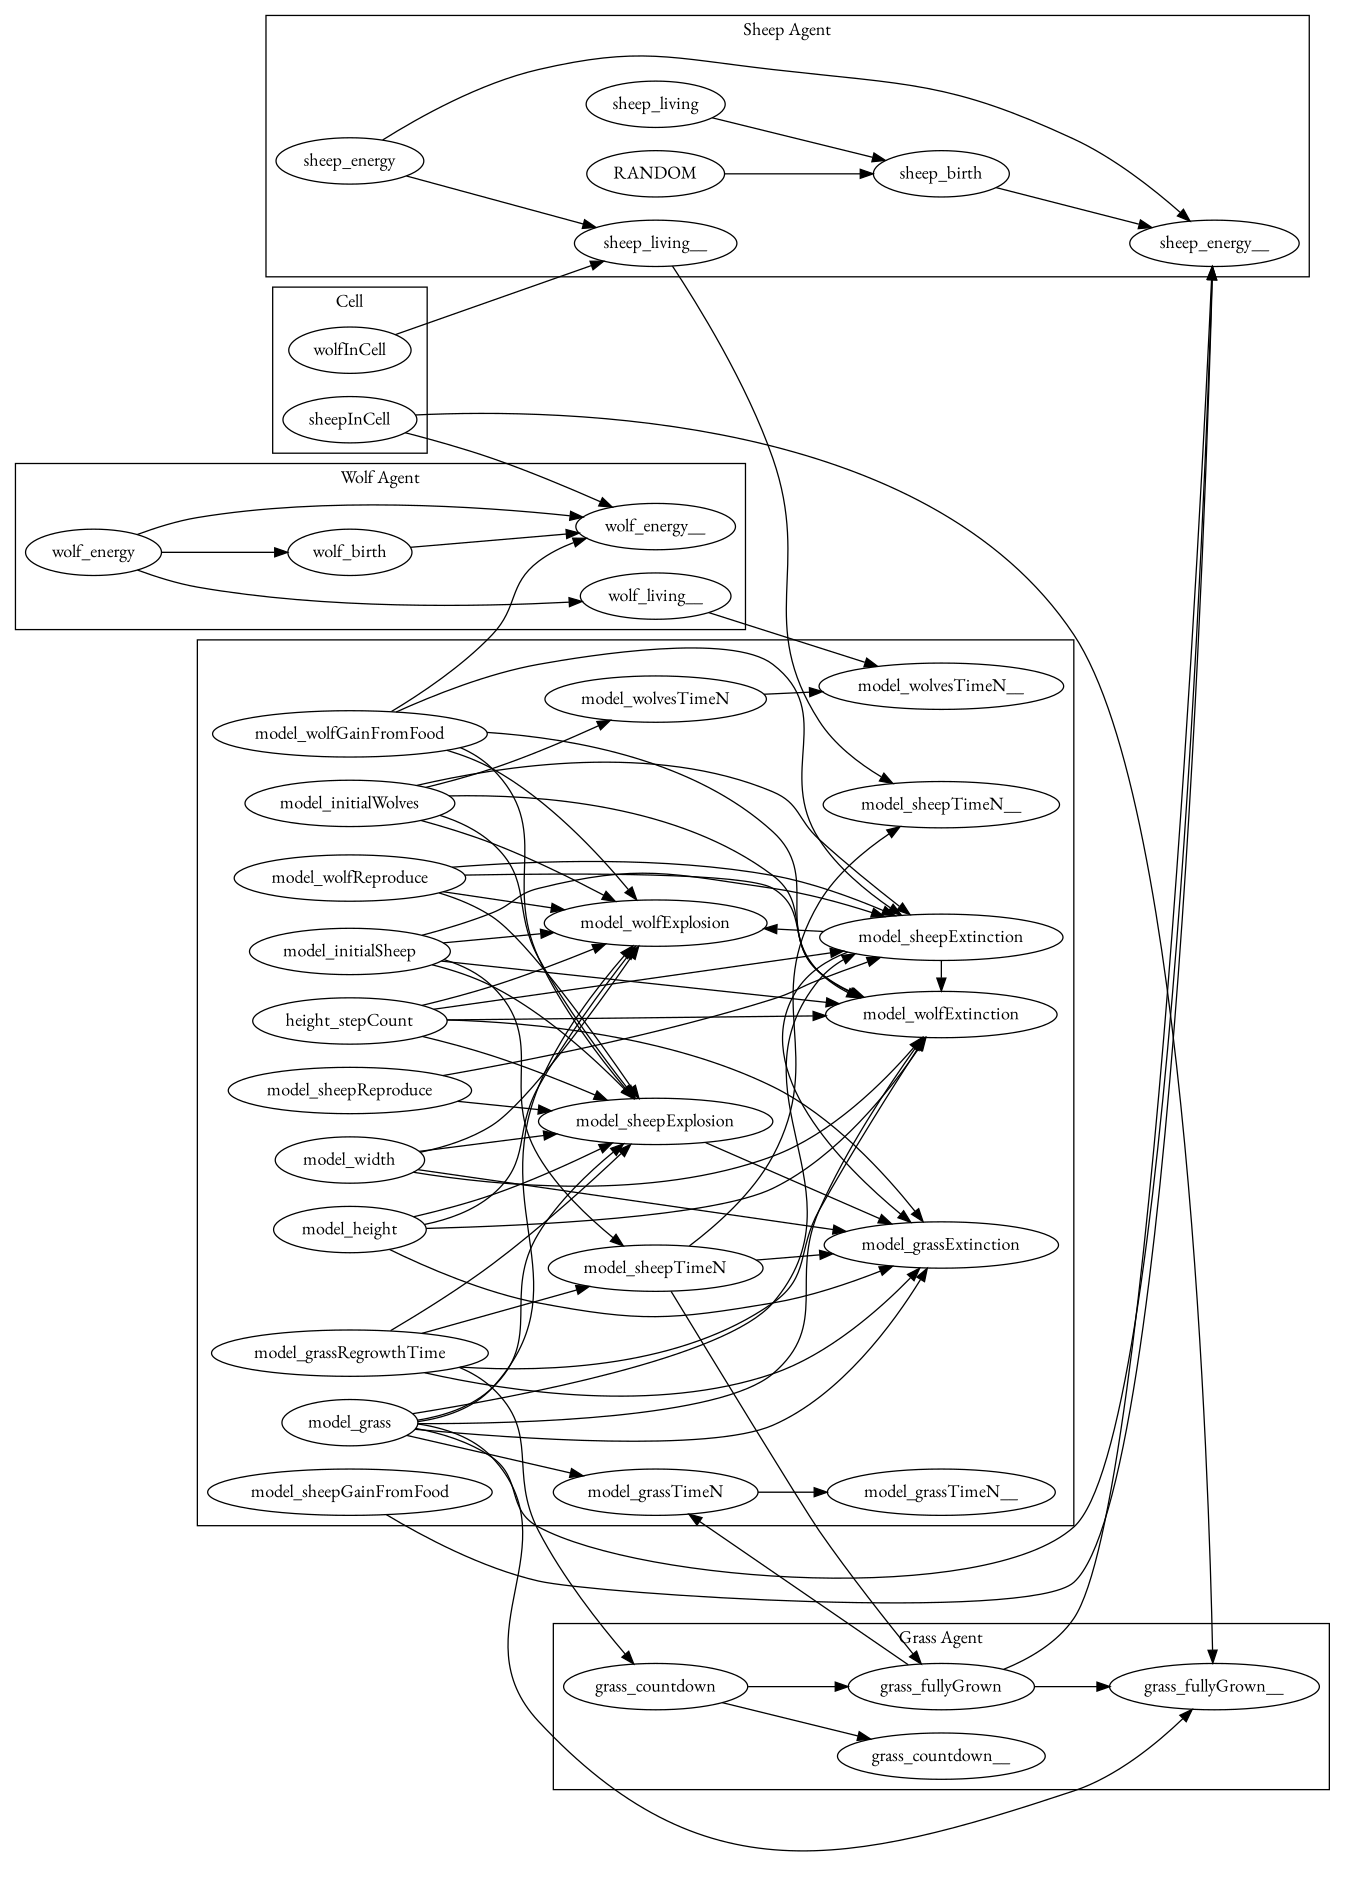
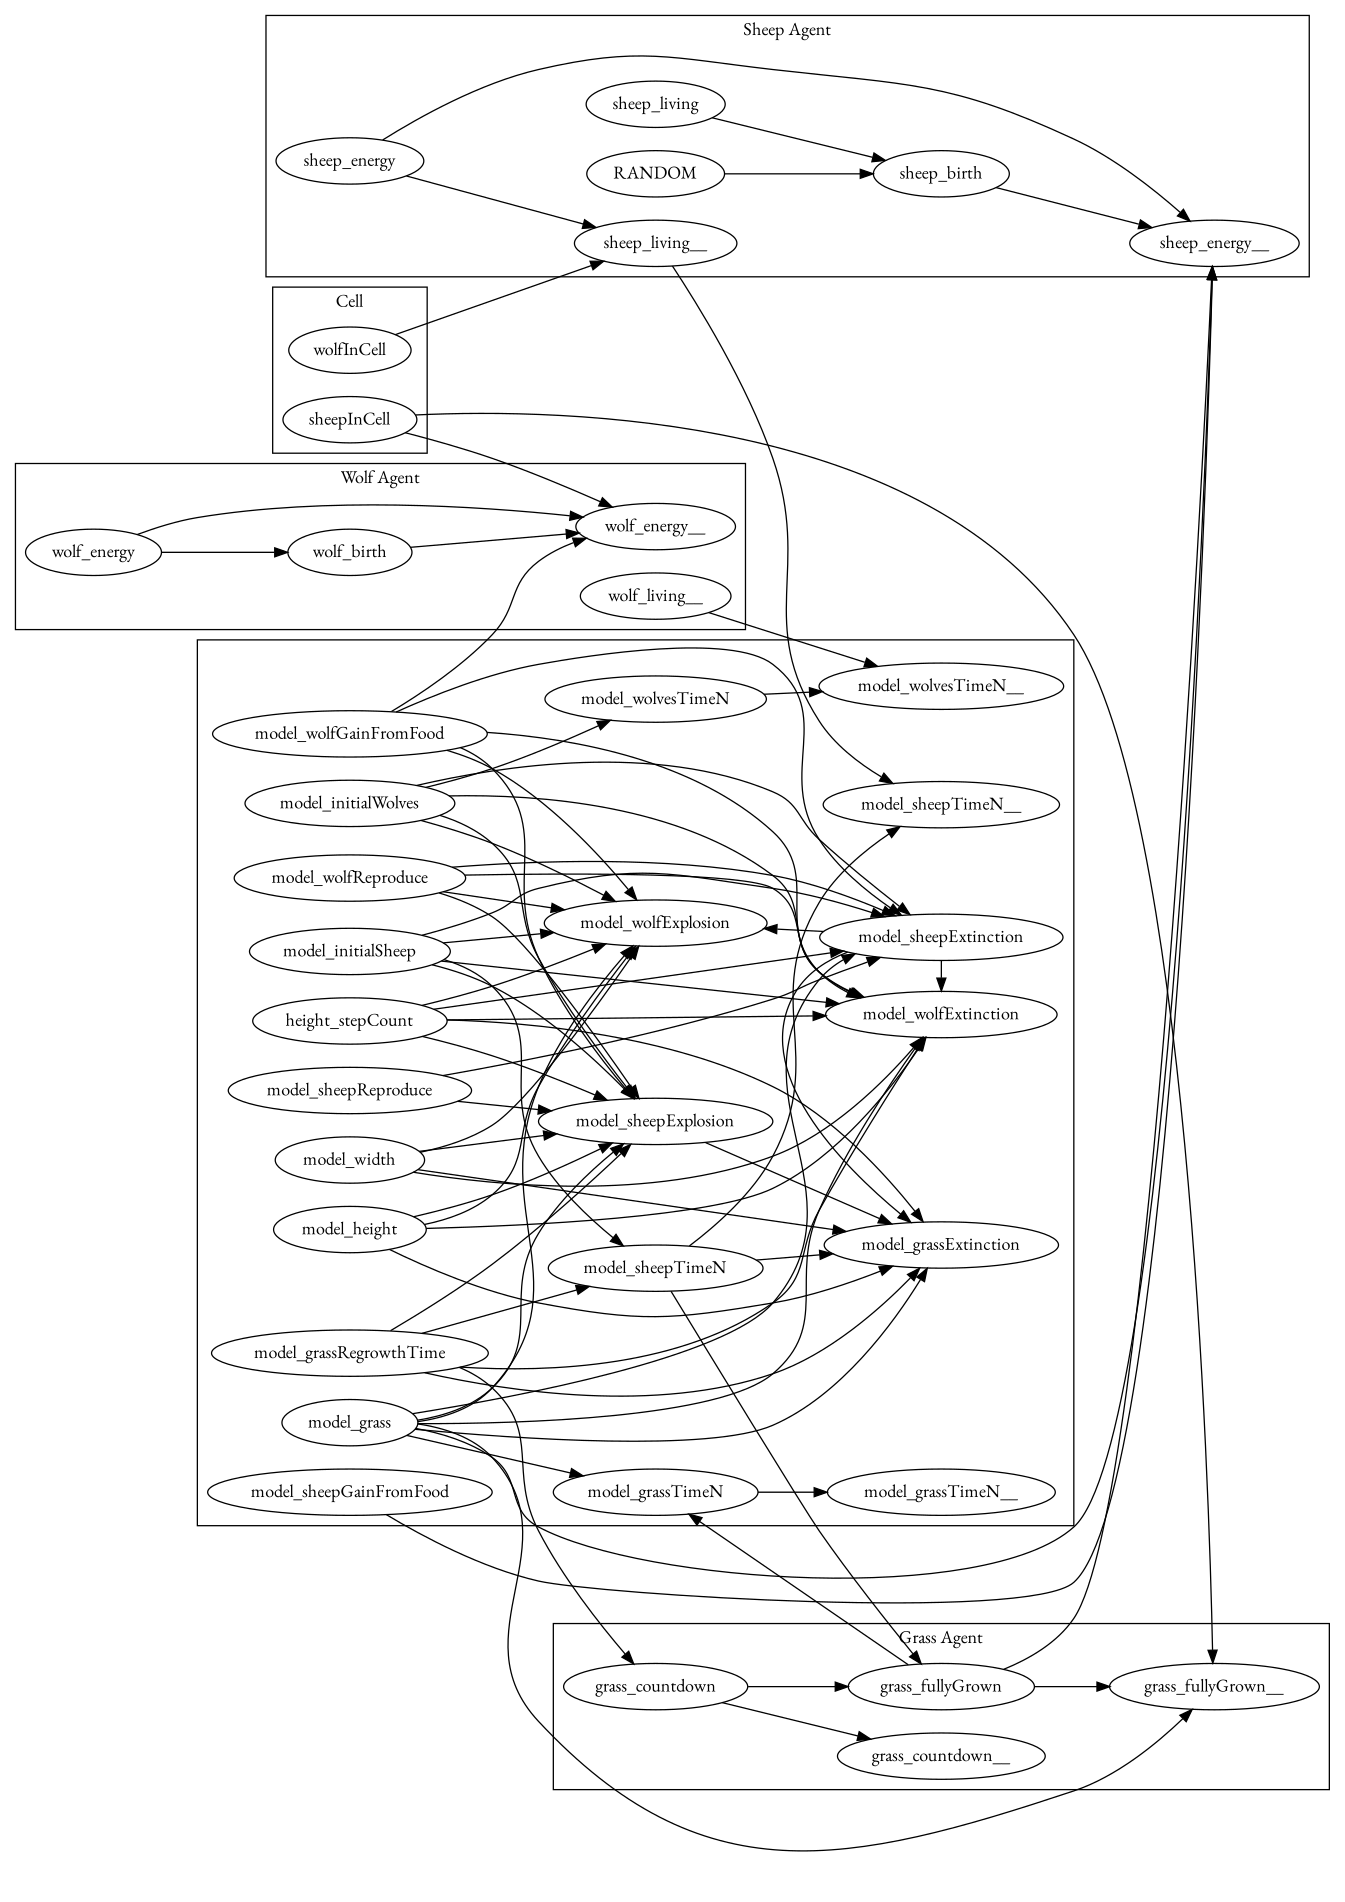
edge "wolf_energy" -> "wolf_living__": removed
